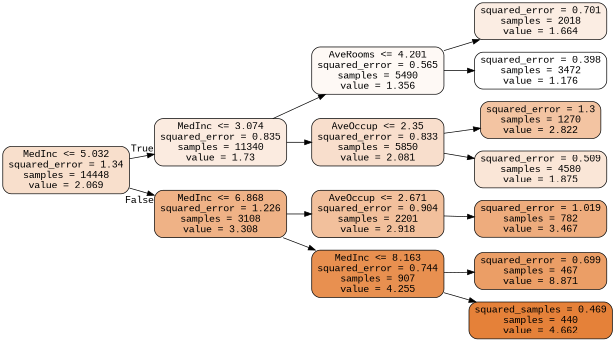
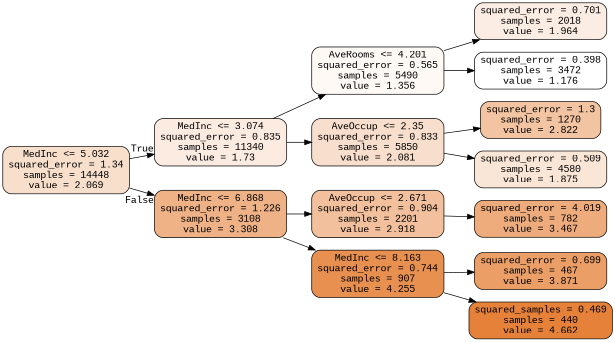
node "squared_error = 0.701 samples = 2018 value = 1.664": label "squared_error = 0.701 samples = 2018 value = 1.664" -> "squared_error = 0.701 samples = 2018 value = 1.964"
node "squared_error = 1.019 samples = 782 value = 3.467": label "squared_error = 1.019 samples = 782 value = 3.467" -> "squared_error = 4.019 samples = 782 value = 3.467"
node "squared_error = 0.699 samples = 467 value = 8.871": label "squared_error = 0.699 samples = 467 value = 8.871" -> "squared_error = 0.699 samples = 467 value = 3.871"
